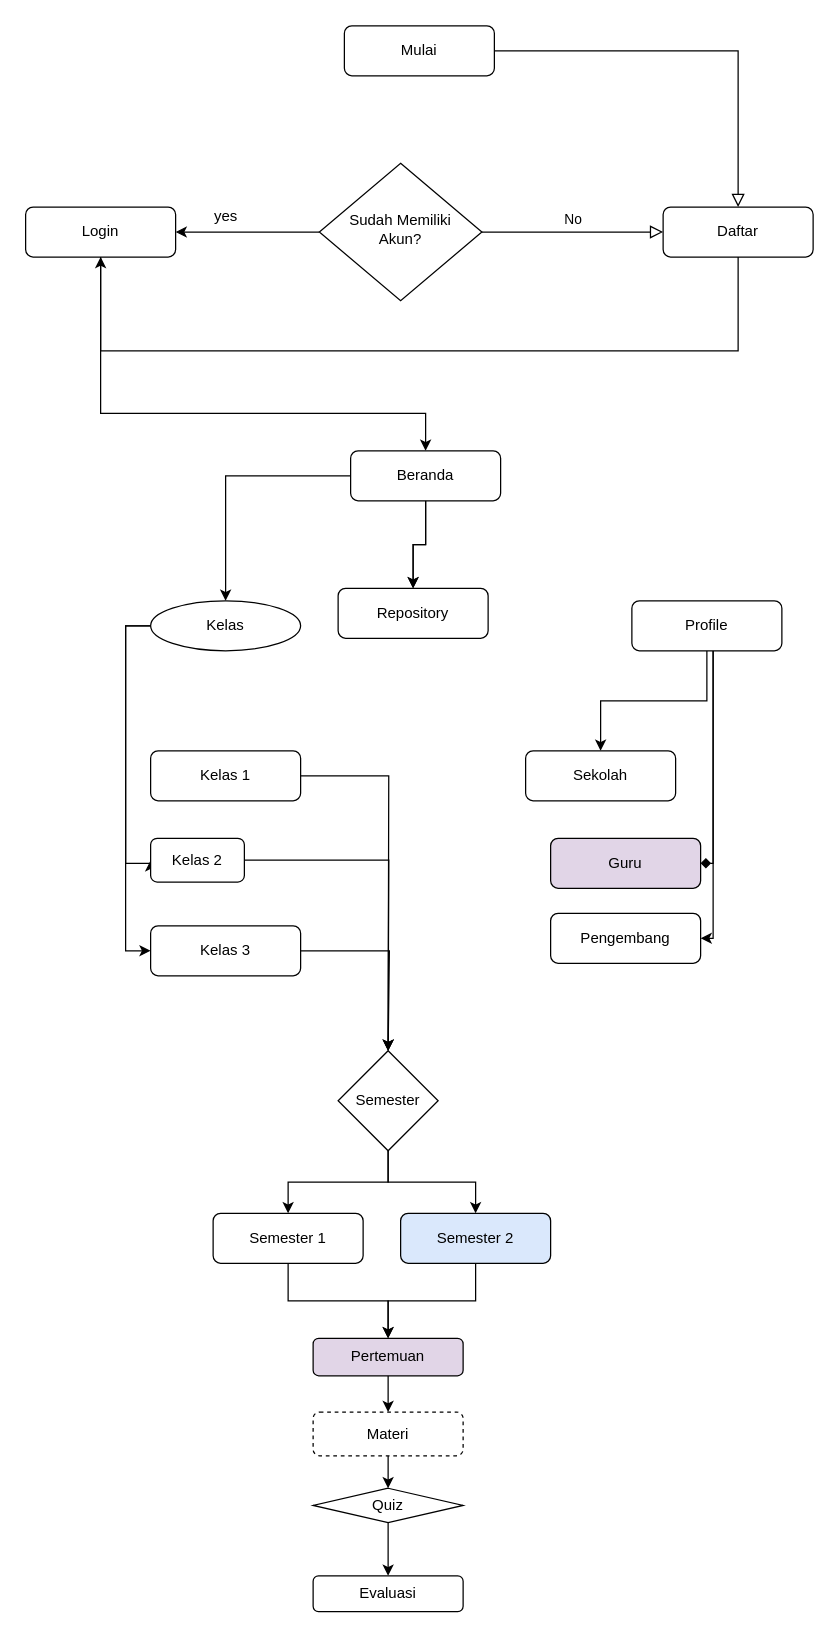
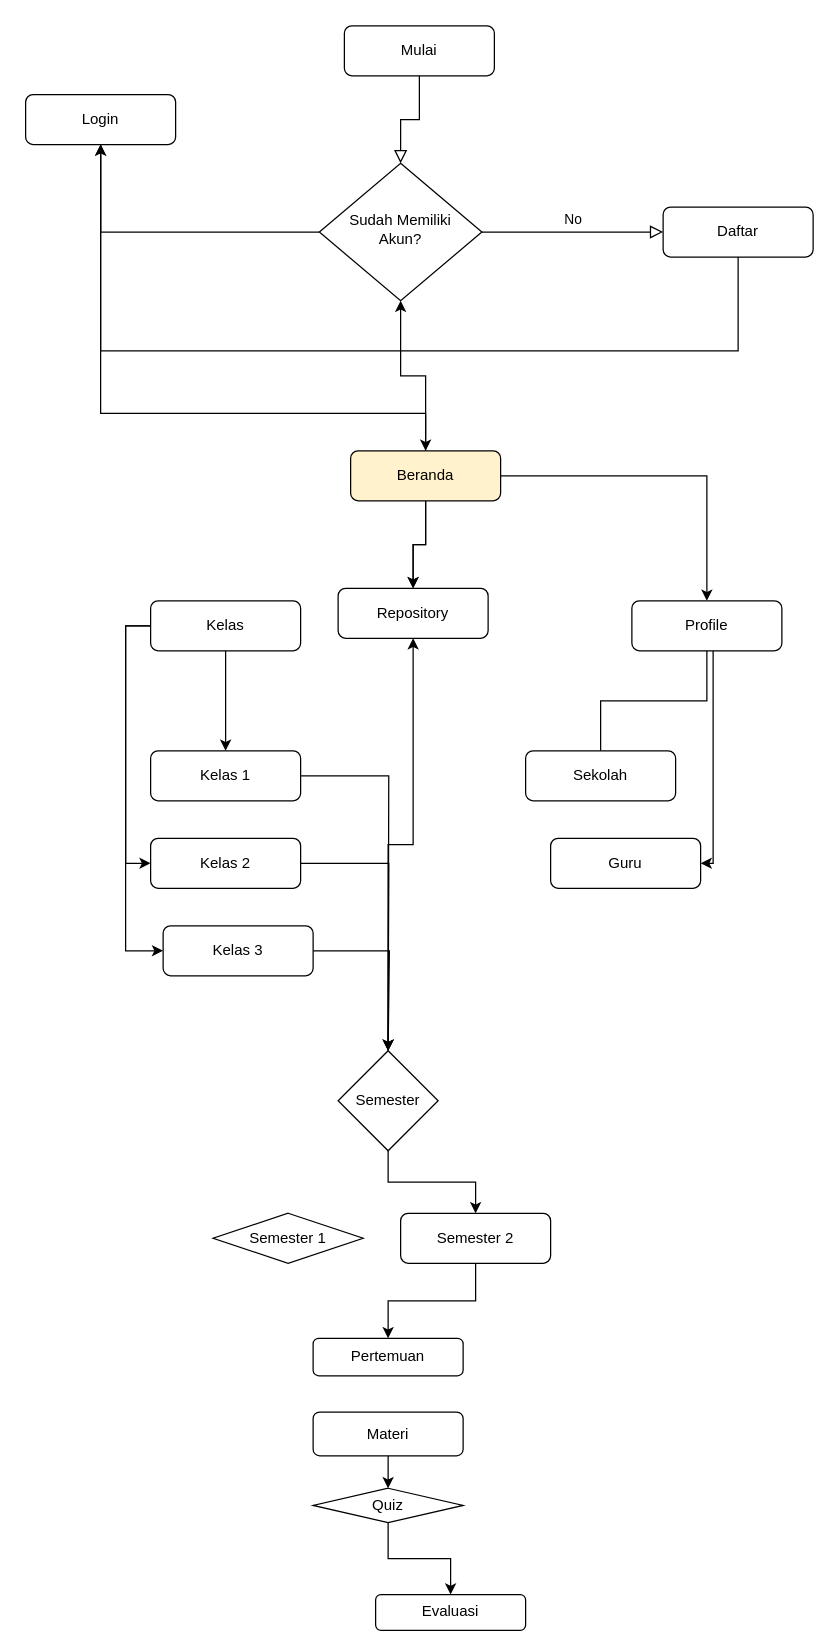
edge "Mulai" -> "Daftar": now "Mulai" -> "Sudah Memiliki Akun?"
node "yes": removed
node "Login": moved (101, 232) -> (101, 119)
edge "Beranda" -> "Kelas": now "Beranda" -> "Sudah Memiliki Akun?"
node "Beranda": fillcolor #ffffff -> #fff2cc
edge "Beranda" -> "Profile": added
node "Kelas": shape ellipse -> rounded rectangle
edge "Kelas" -> "Kelas 1": added
edge "Profile" -> "Sekolah": arrowhead classic -> none
node "Kelas 2": size 94x44 -> 150x50
node "Guru": fillcolor #e1d5e7 -> #ffffff
edge "Profile" -> "Guru": arrowhead diamond -> classic
edge "Profile" -> "Pengembang": removed
node "Pengembang": removed
node "Kelas 3": moved (226, 951) -> (238, 951)
edge "Semester" -> "Semester 1": now "Semester" -> "Repository"
node "Semester 1": shape rounded rectangle -> diamond
node "Semester 2": fillcolor #dae8fc -> #ffffff
edge "Semester 1" -> "Pertemuan": removed
node "Pertemuan": fillcolor #e1d5e7 -> #ffffff
edge "Pertemuan" -> "Materi": removed
node "Materi": style dashed -> solid
node "Evaluasi": moved (388, 1594) -> (451, 1612)
